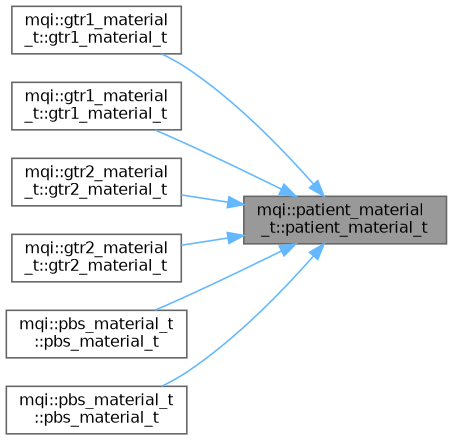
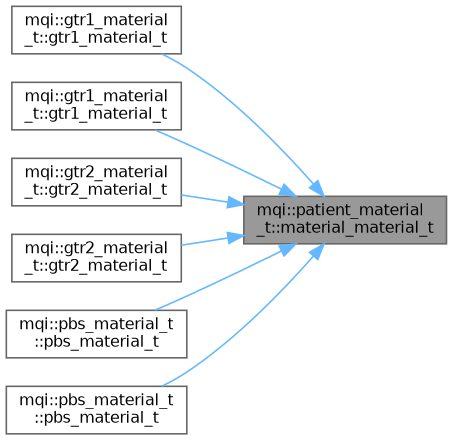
node "mqi::patient_material _t::patient_material_t": label "mqi::patient_material _t::patient_material_t" -> "mqi::patient_material _t::material_material_t"
